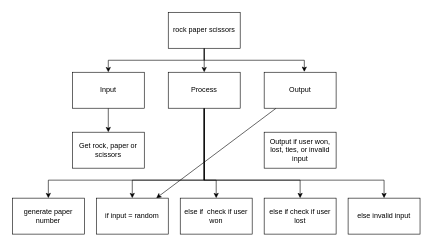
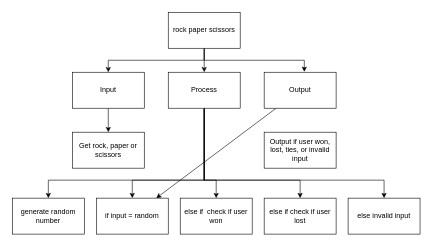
node "generate paper number": label "generate paper number" -> "generate random number"
